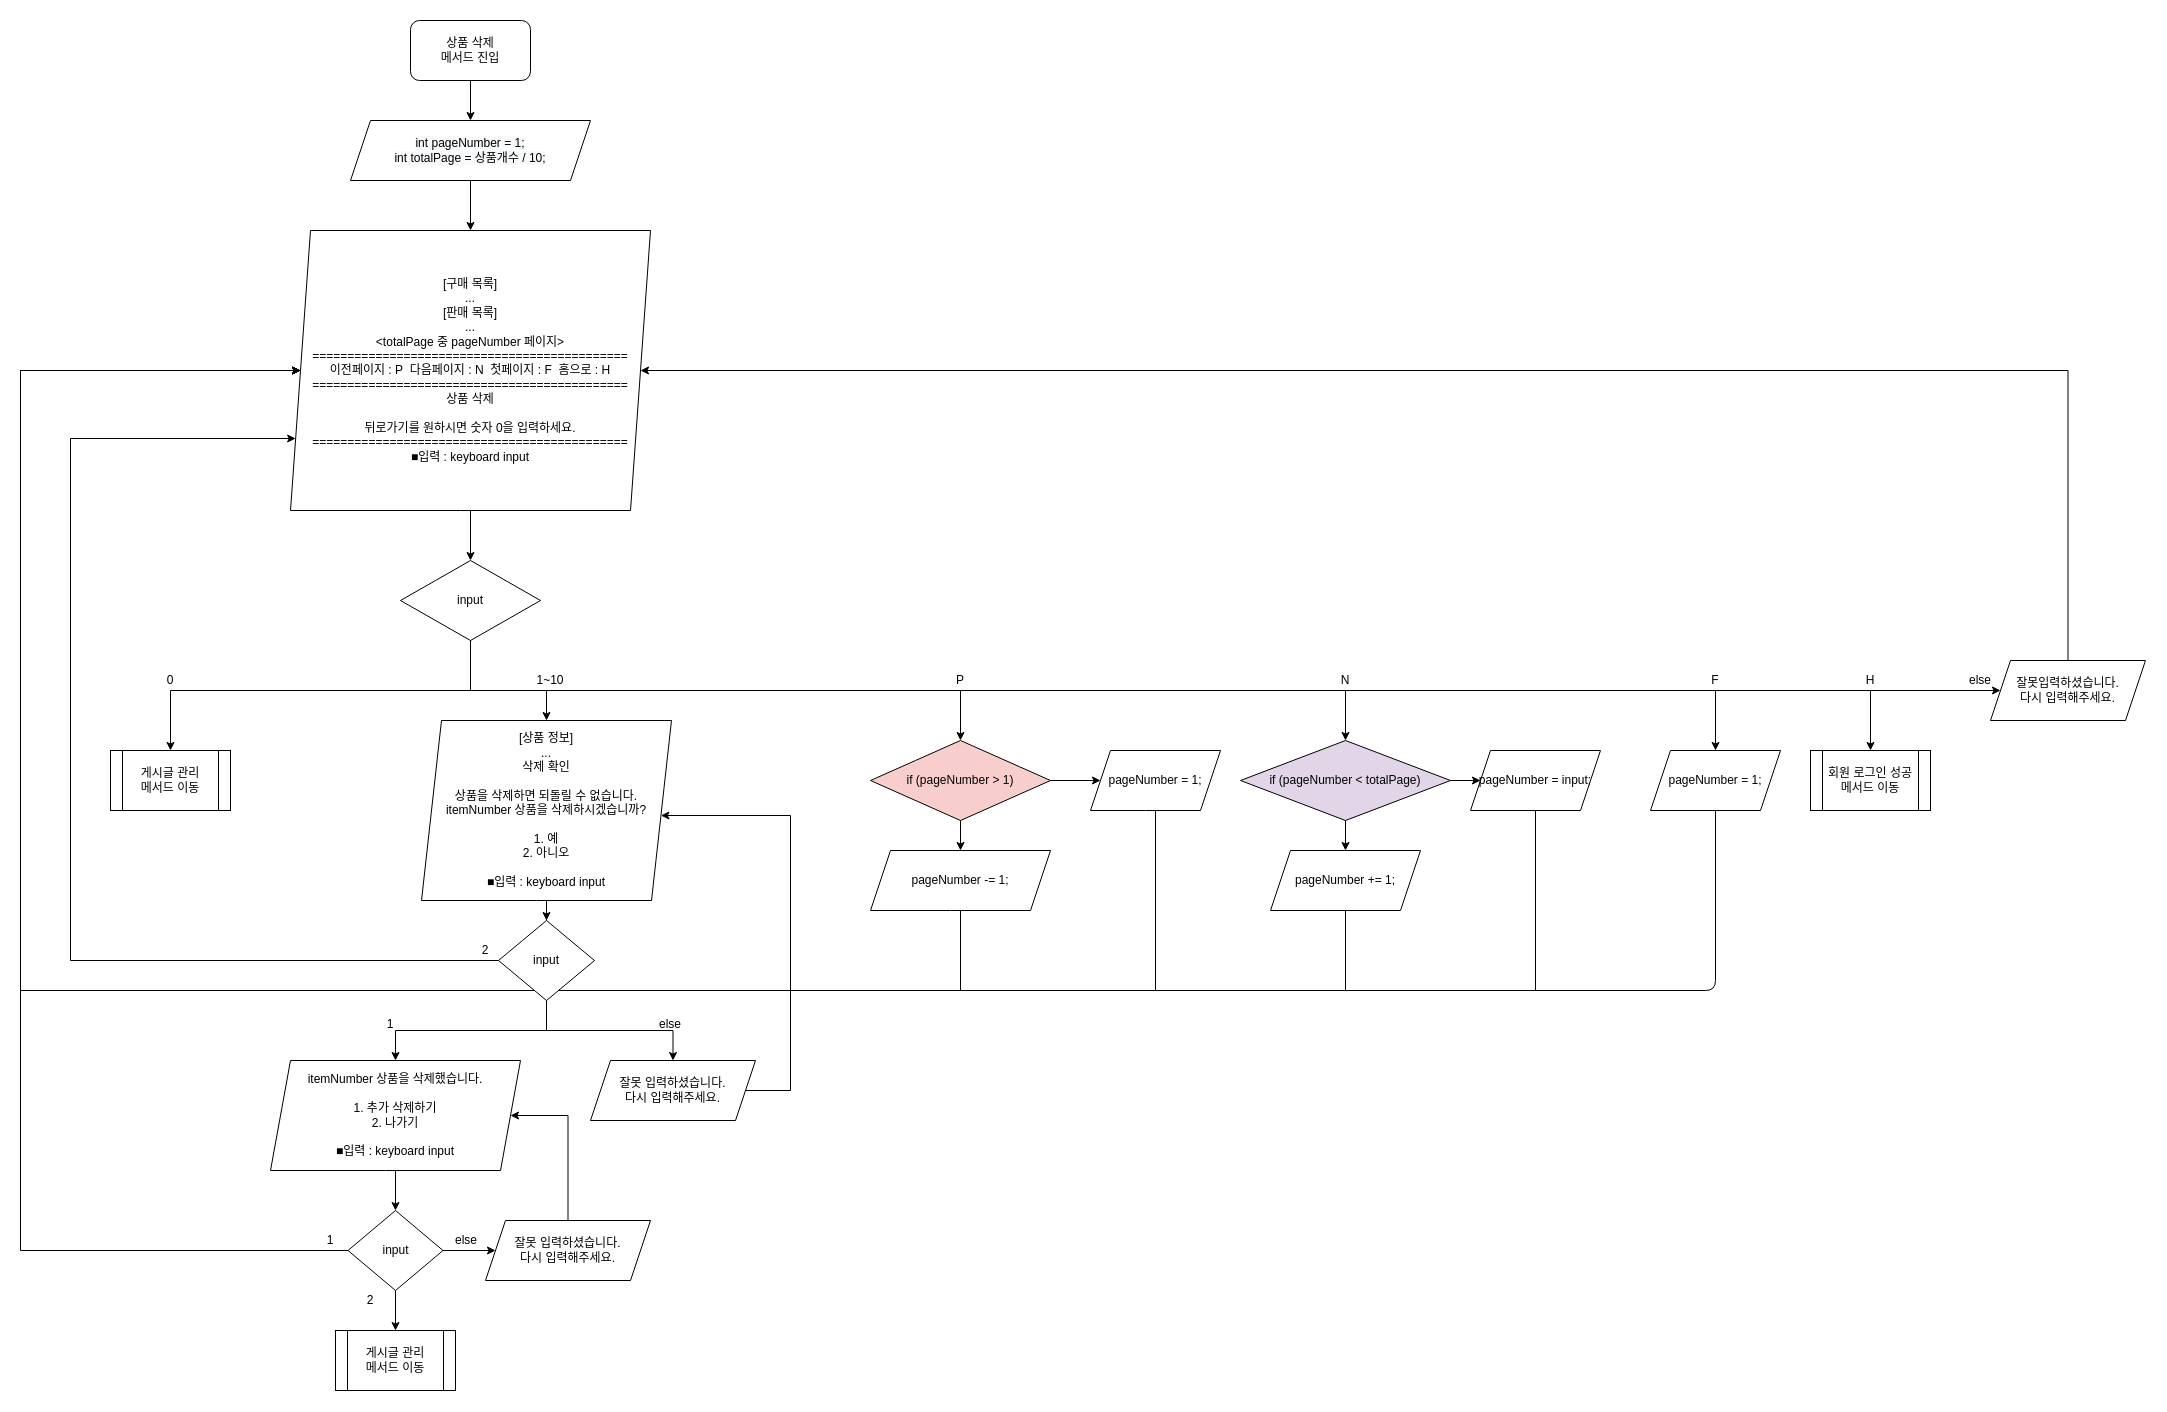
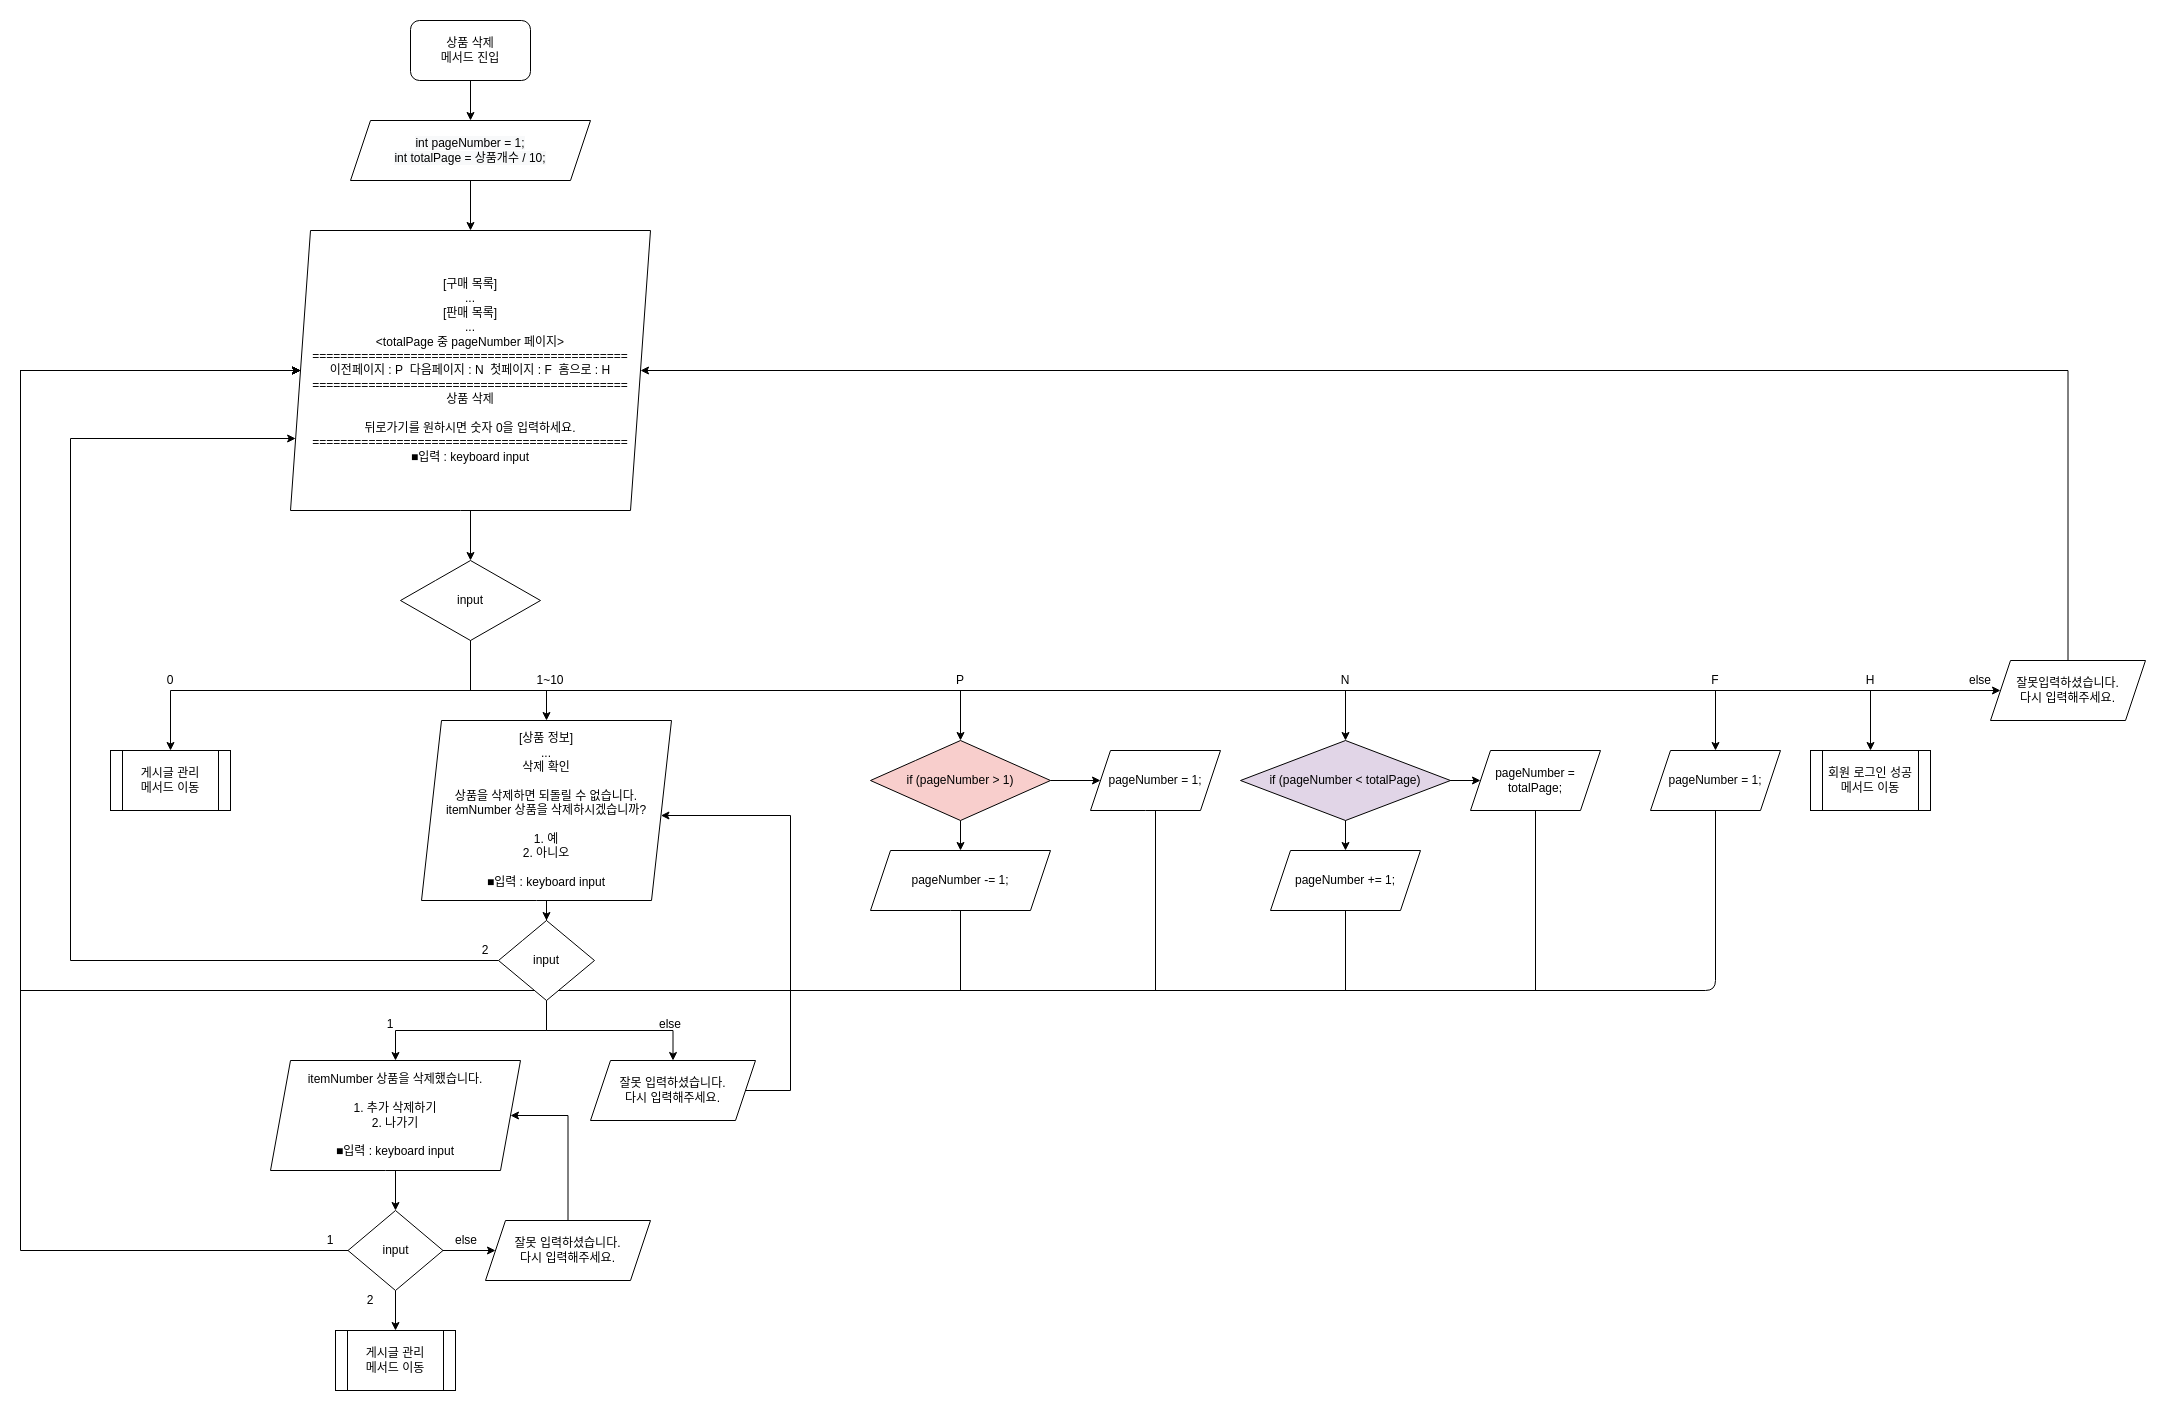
node "pageNumber = input;": label "pageNumber = input;" -> "pageNumber = totalPage;"
